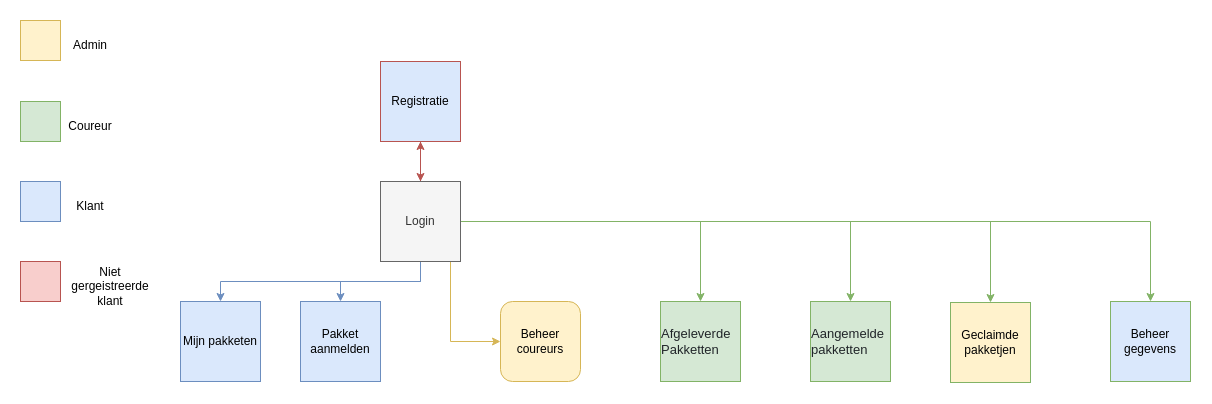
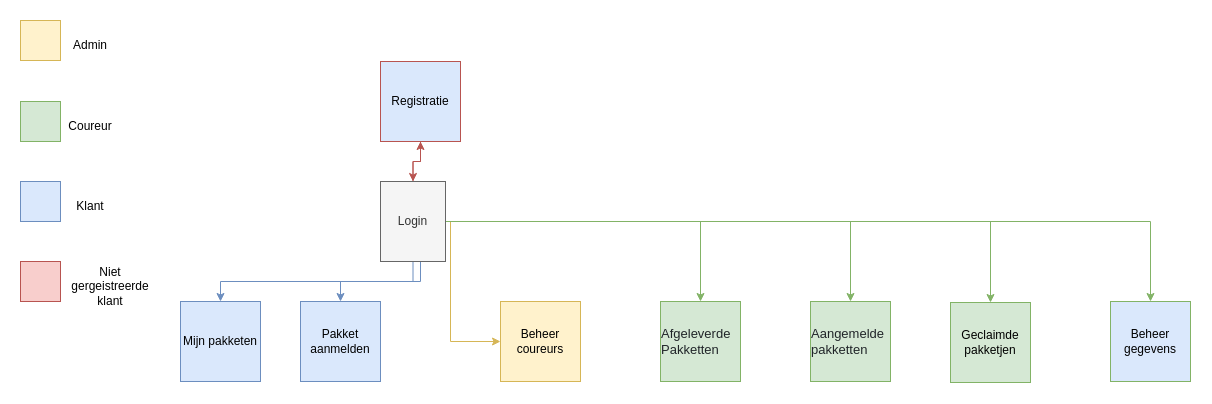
node "Login": size 80x80 -> 65x80
node "Beheer coureurs": shape rounded rectangle -> rectangle
node "Geclaimde pakketjen": fillcolor #fff2cc -> #d5e8d4
